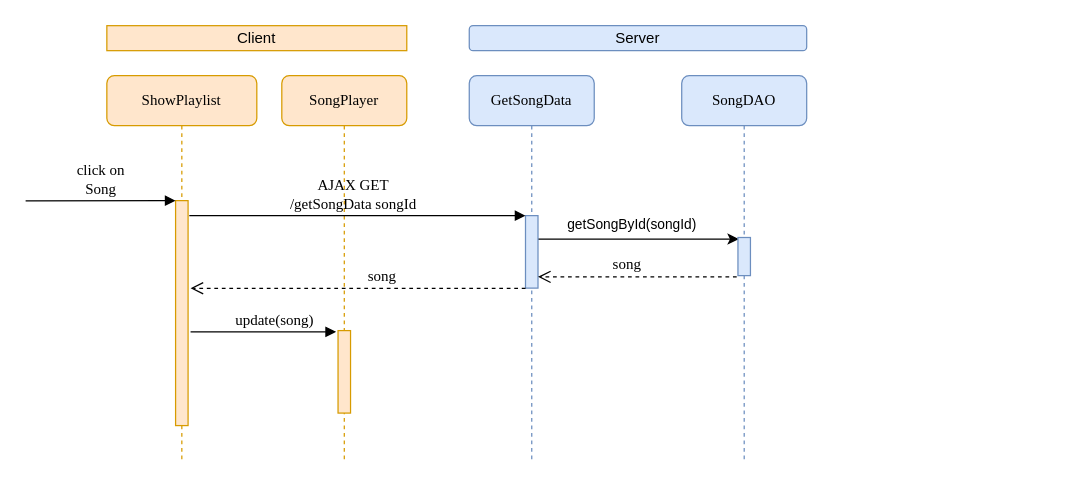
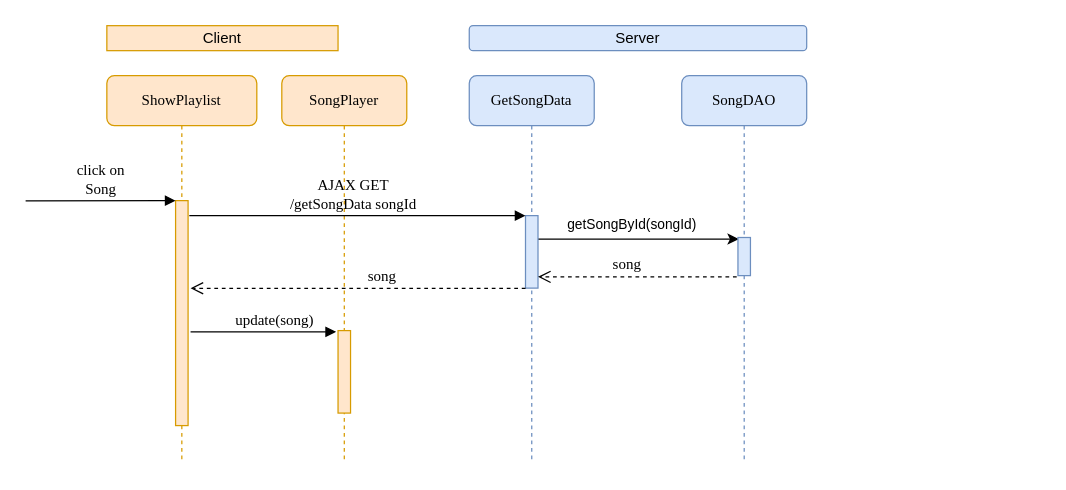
node "Client": size 300x25 -> 231x25
